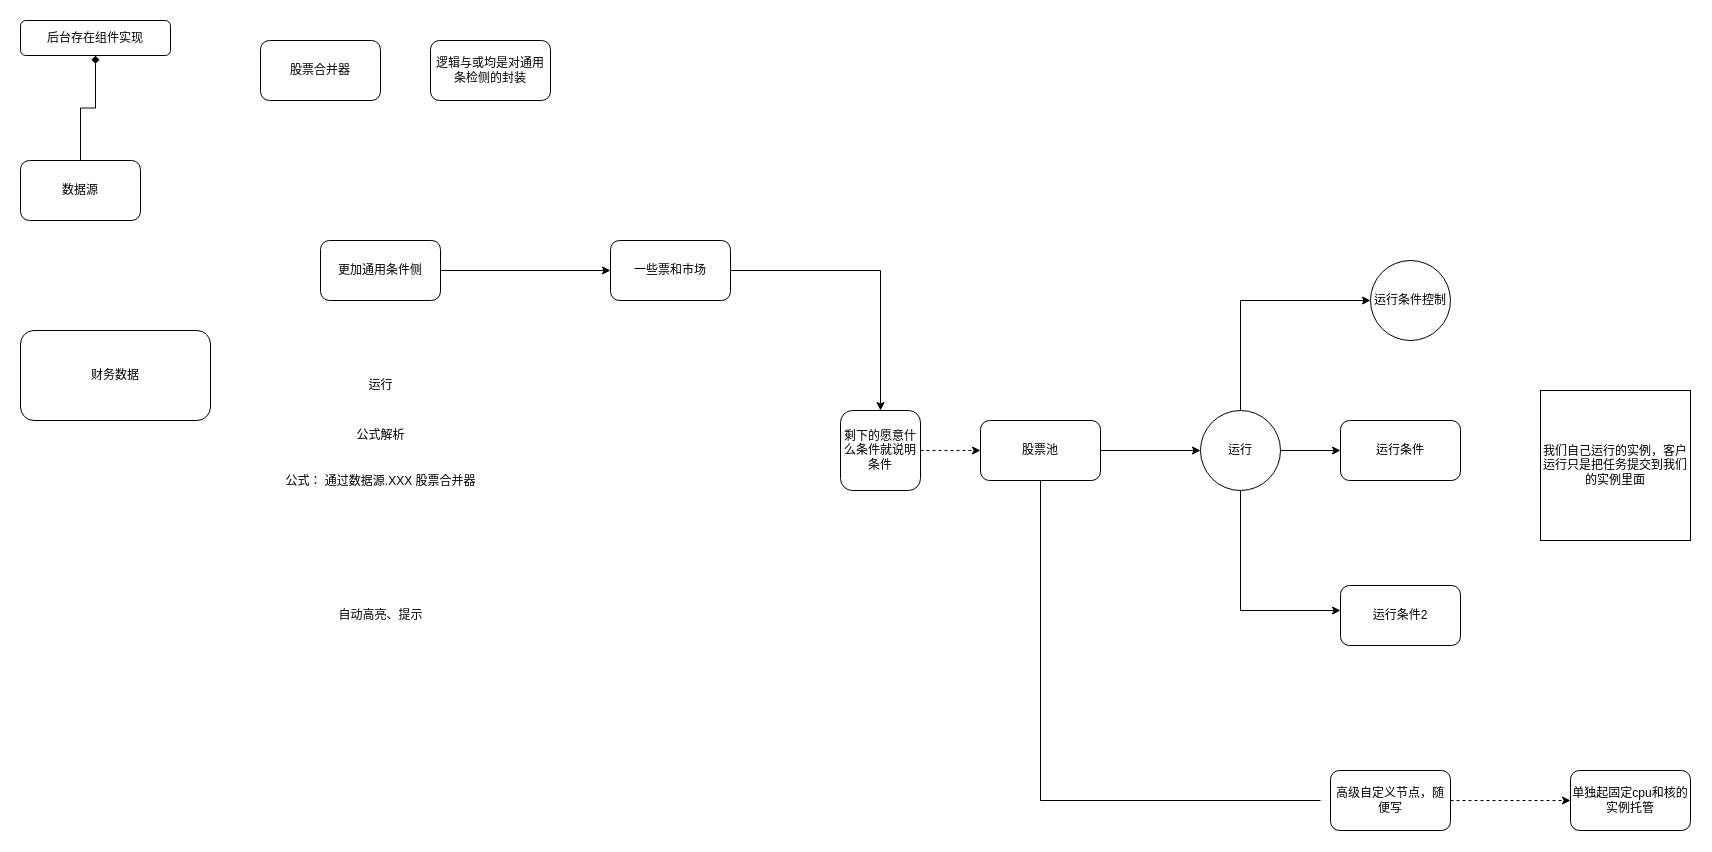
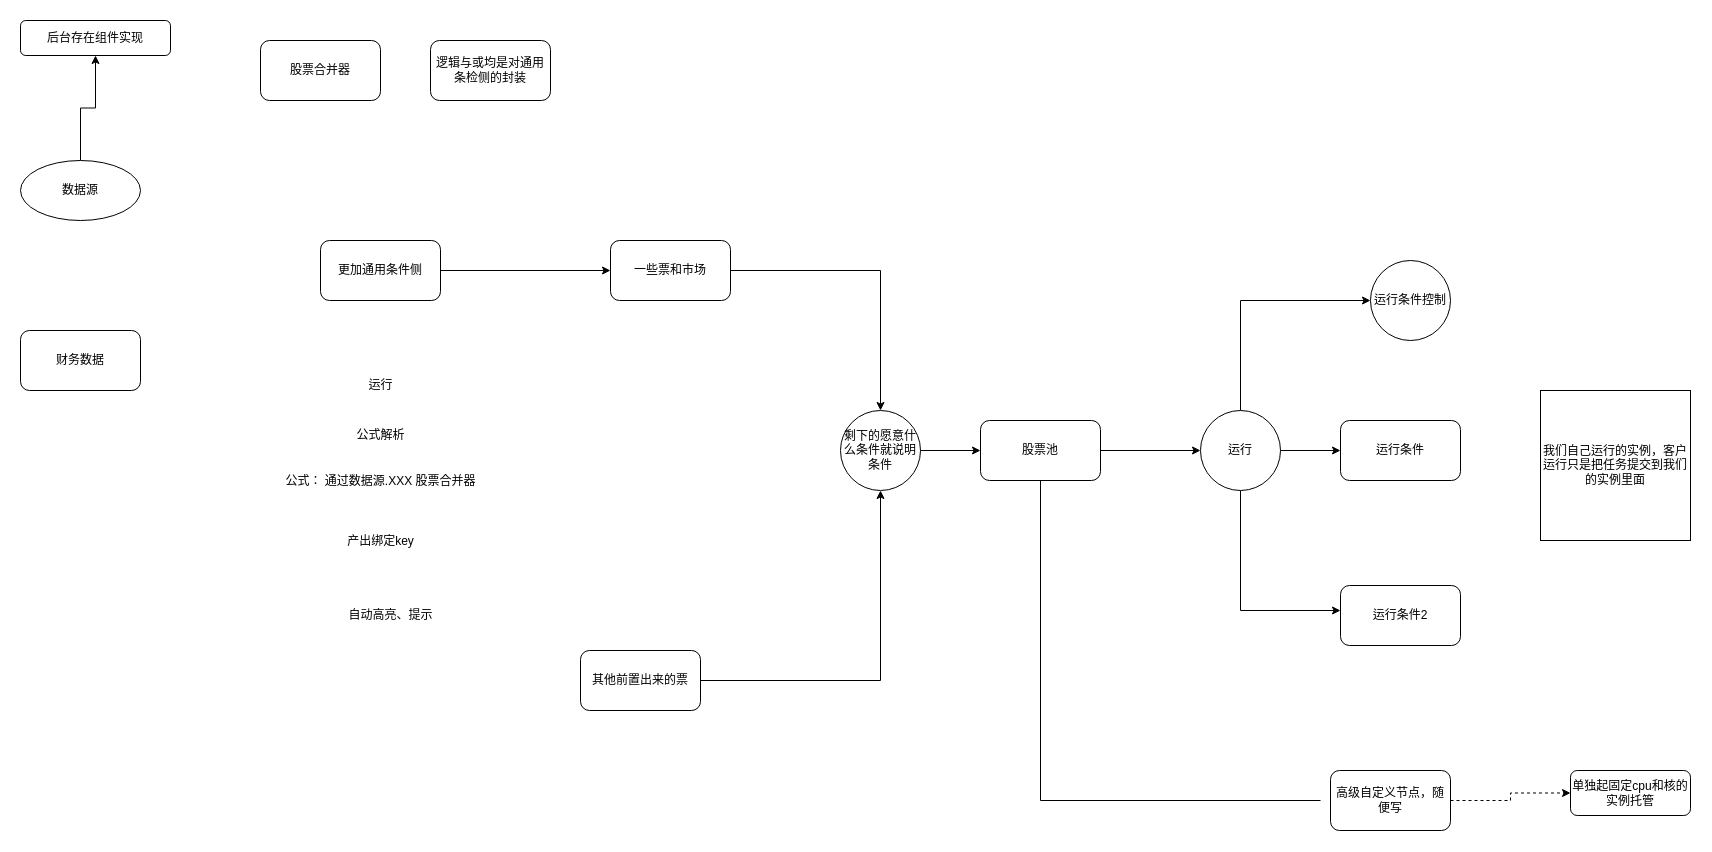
edge "数据源" -> "后台存在组件实现": arrowhead diamond -> classic
node "数据源": shape rounded rectangle -> ellipse
node "财务数据": size 190x90 -> 120x60
node "剩下的愿意什么条件就说明条件": shape rounded rectangle -> ellipse
edge "剩下的愿意什么条件就说明条件" -> "股票池": style dashed -> solid
node "产出绑定key": added
node "自动高亮、提示": moved (381, 616) -> (391, 616)
edge "其他前置出来的票" -> "剩下的愿意什么条件就说明条件": added
node "其他前置出来的票": added
node "单独起固定cpu和核的实例托管": size 120x60 -> 120x45
